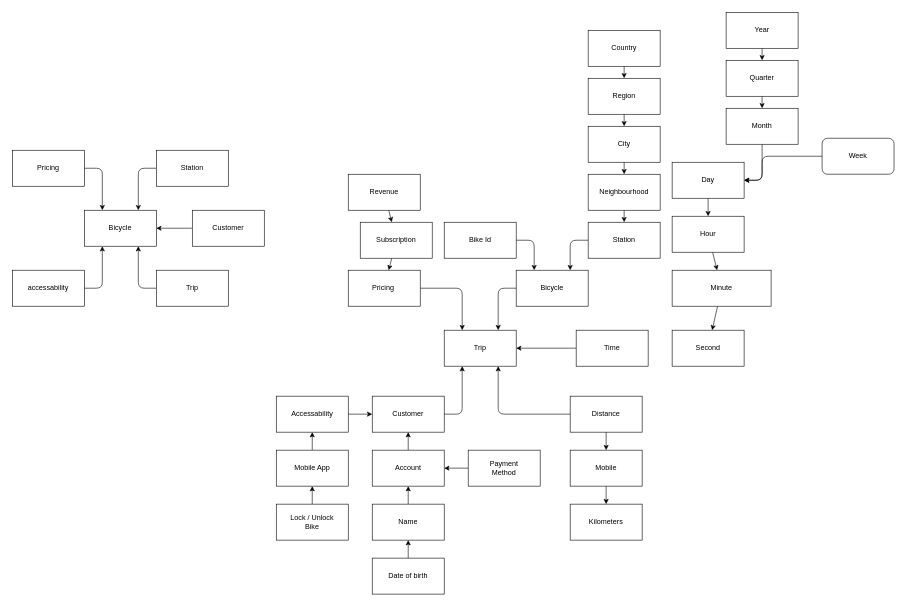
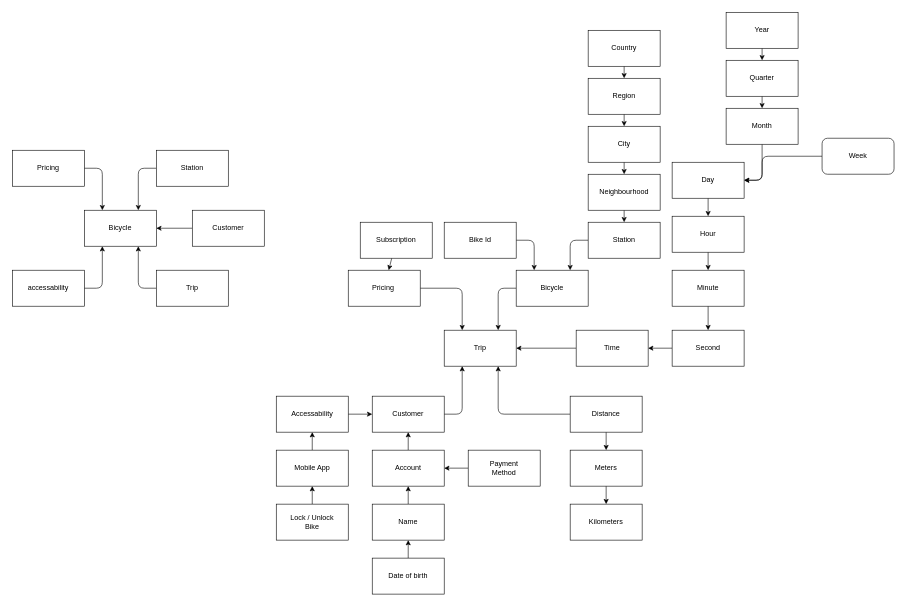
node "Revenue": removed
edge "Revenue" -> "Subscription": removed
node "Minute": size 99x36 -> 72x36
edge "Second" -> "Time": added
node "Mobile": label "Mobile" -> "Meters"
